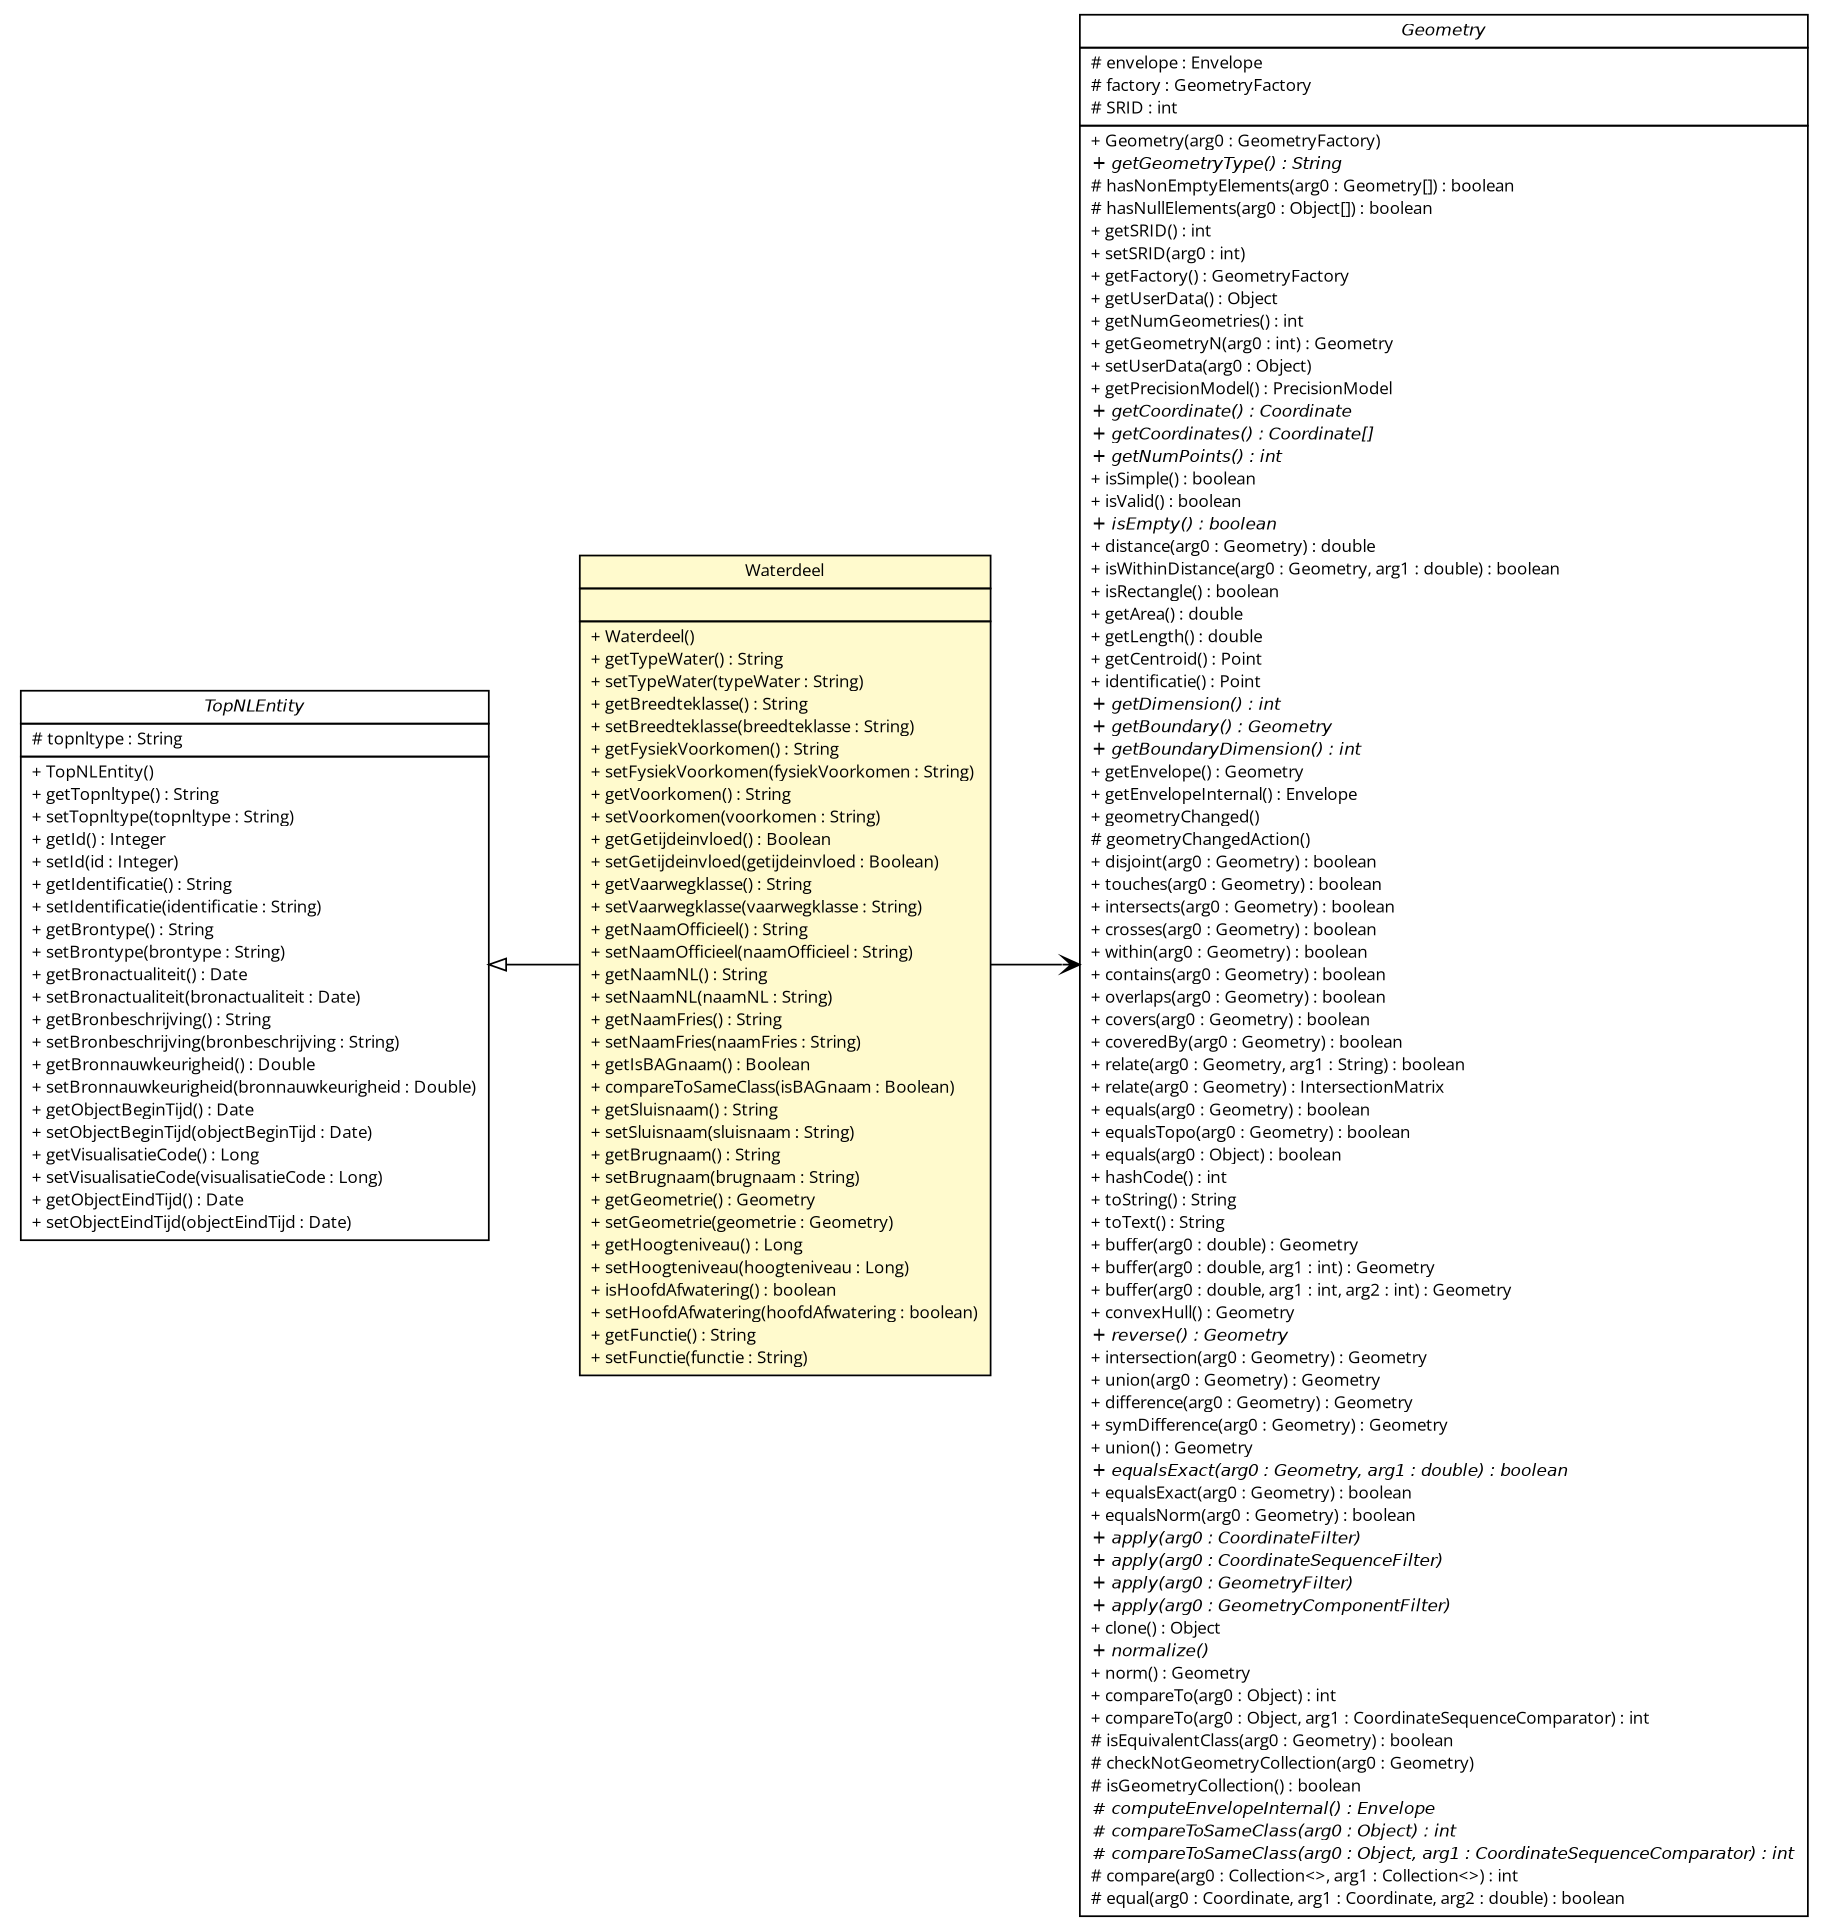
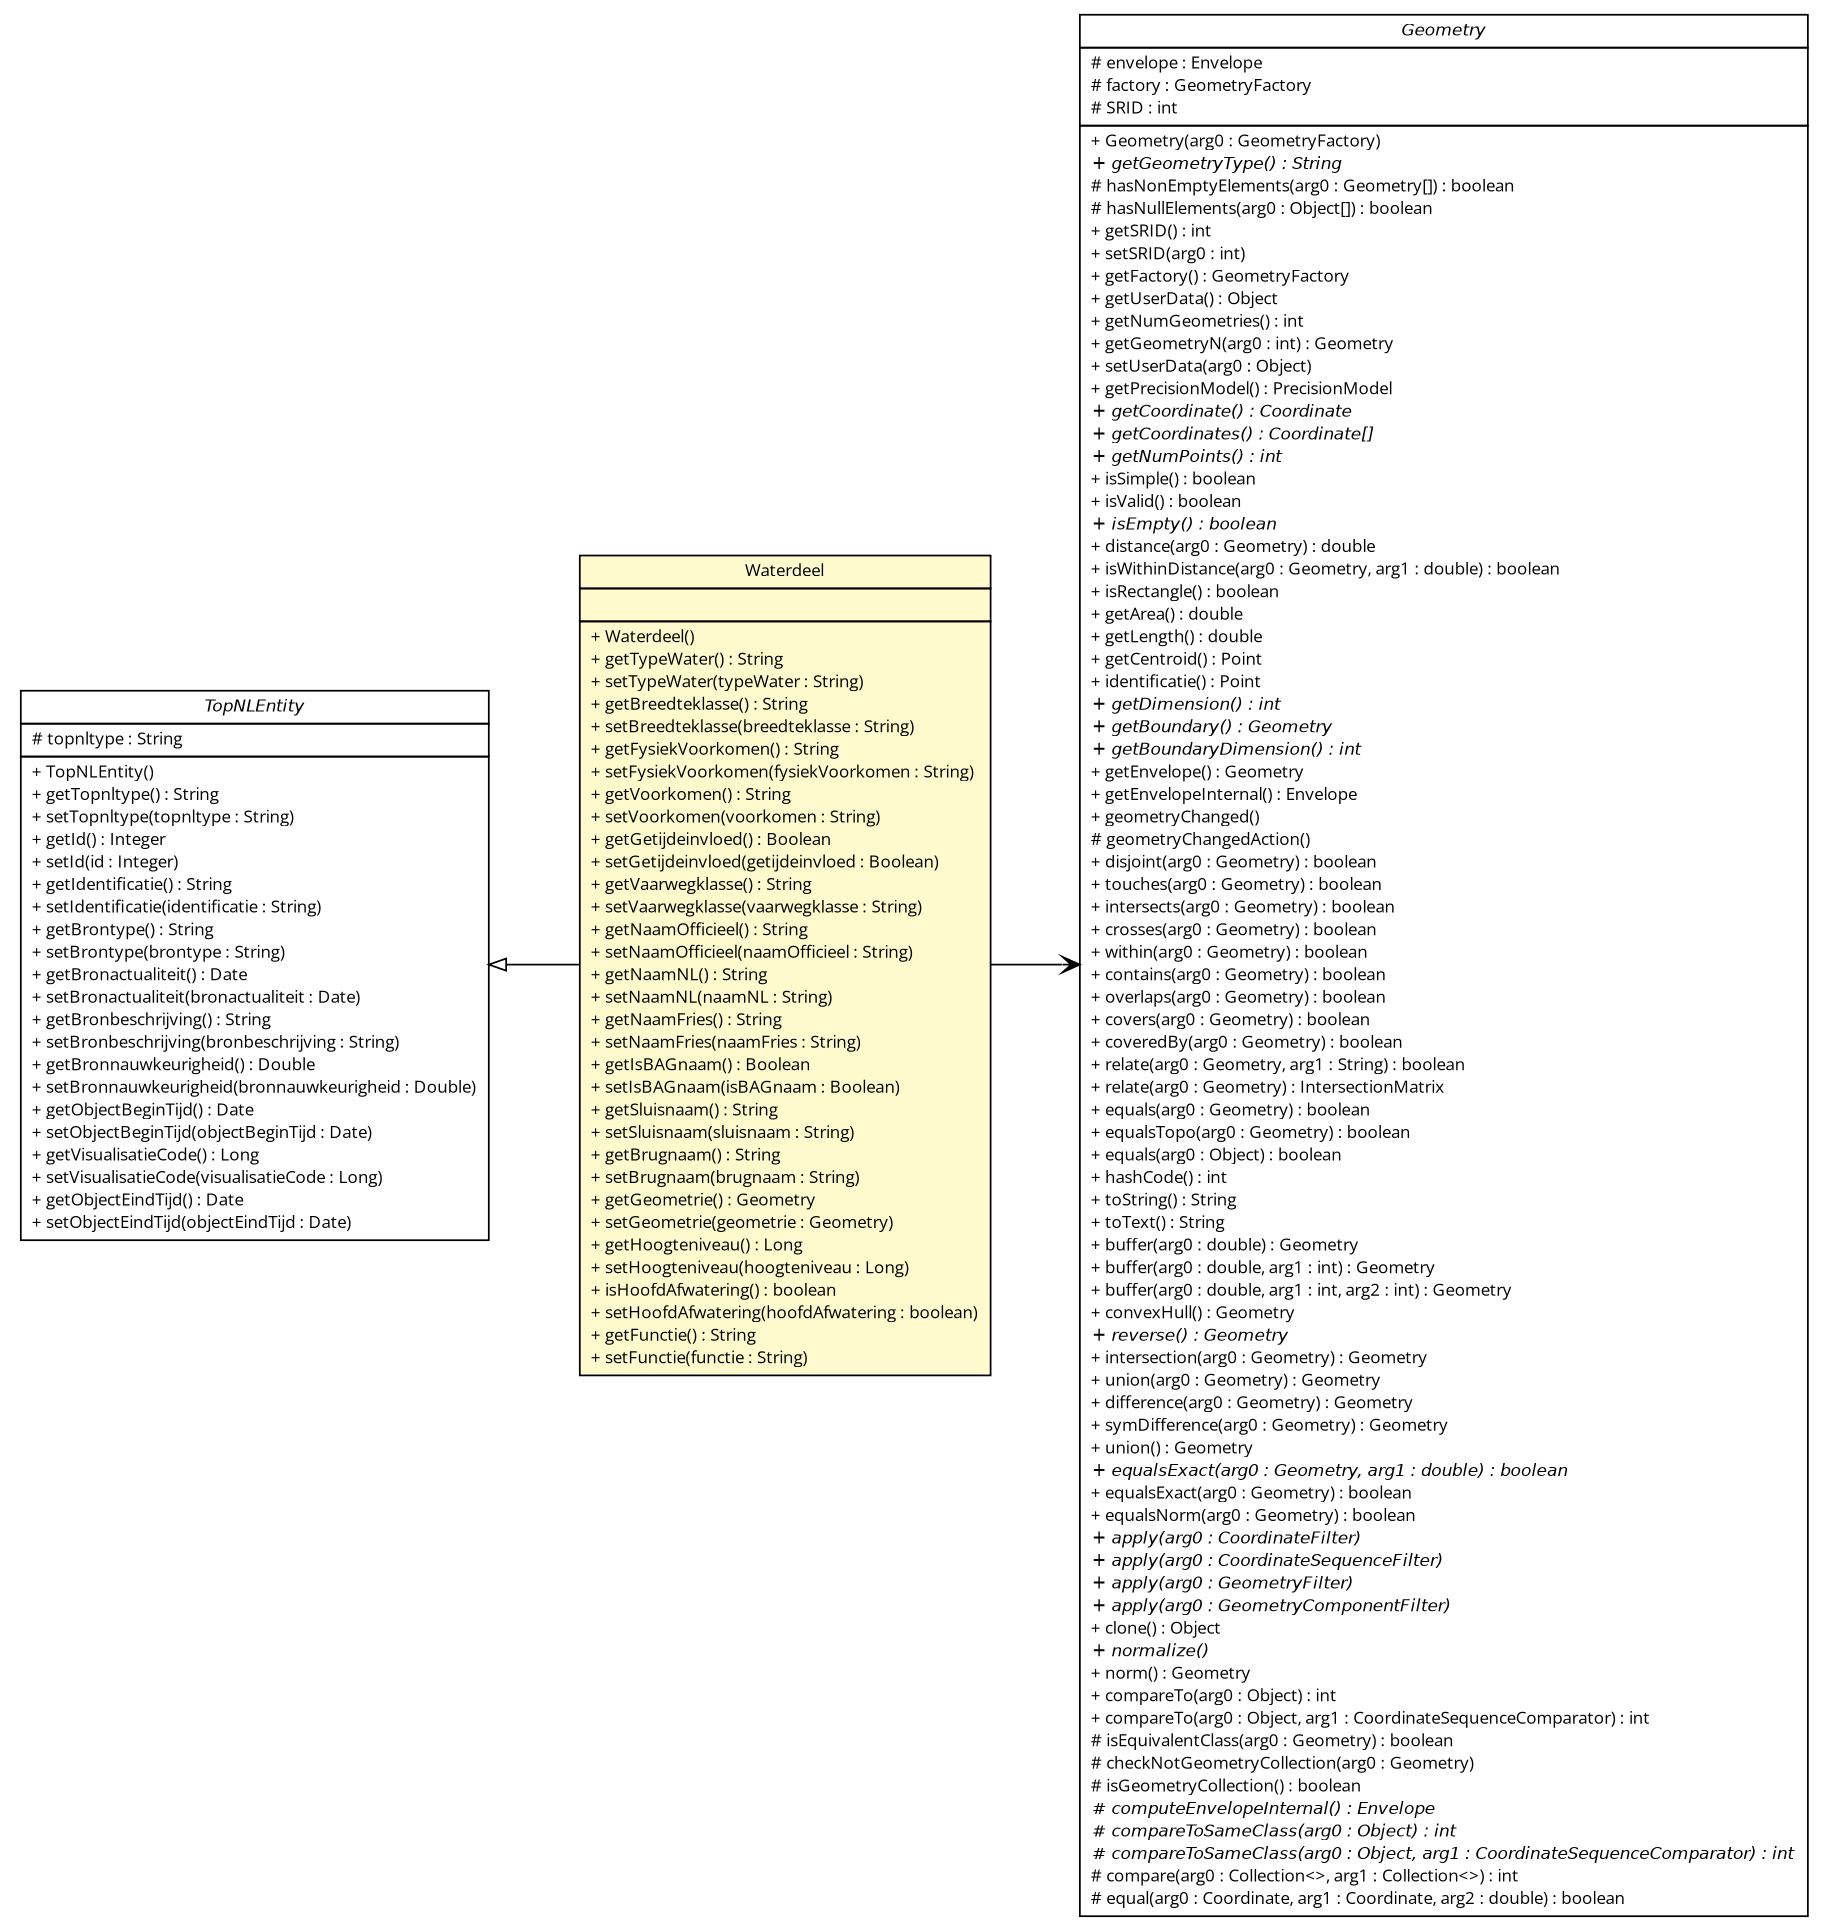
node "Waterdeel": text "+ compareToSameClass(isBAGnaam : Boolean)" -> "+ setIsBAGnaam(isBAGnaam : Boolean)"
